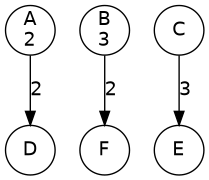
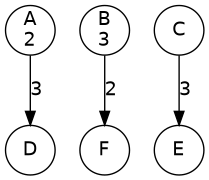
edge "A 2" -> "D": label "2" -> "3"
